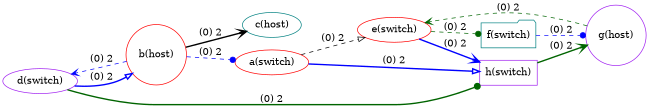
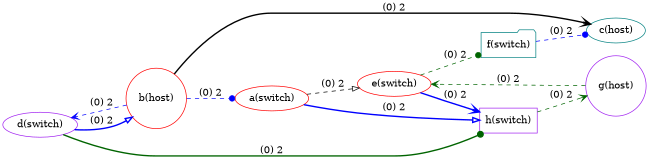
edge "f(switch)" -> "g(host)": now "f(switch)" -> "c(host)"
edge "h(switch)" -> "g(host)": style bold -> dashed
